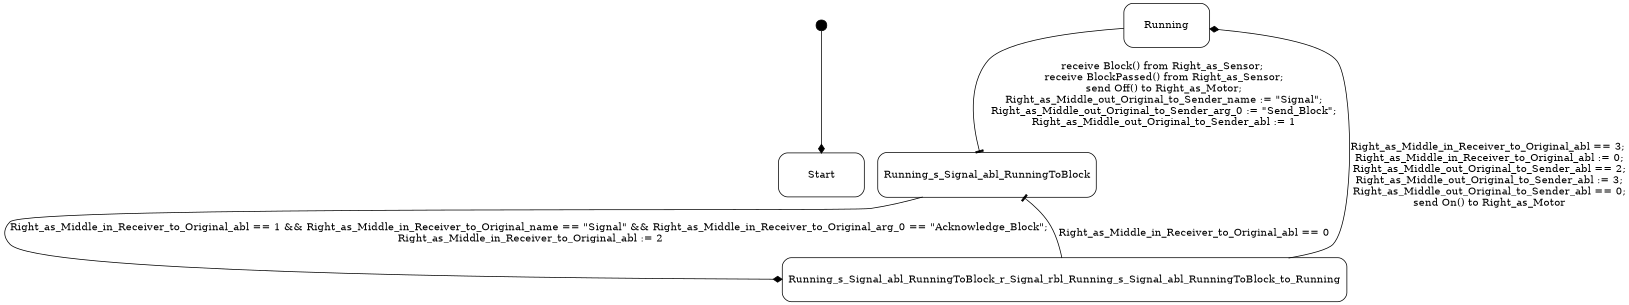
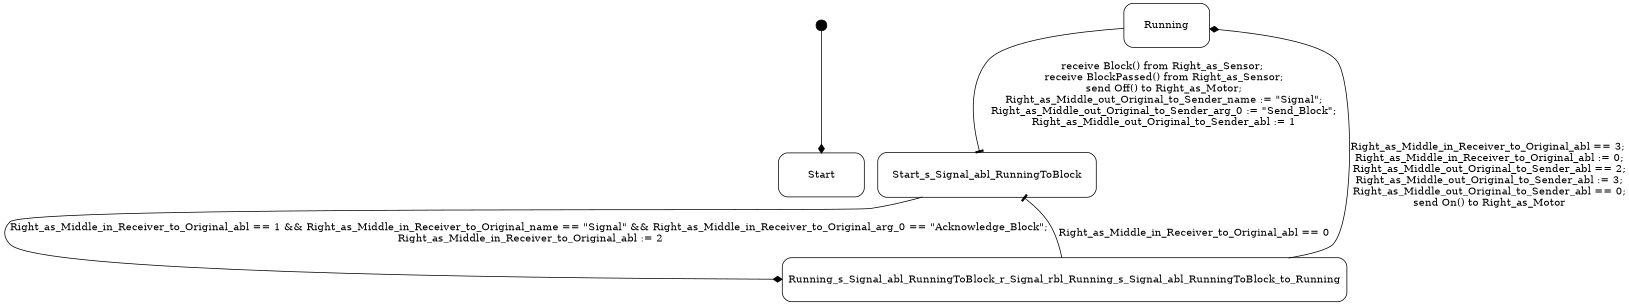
node "Running_s_Signal_abl_RunningToBlock": label "Running_s_Signal_abl_RunningToBlock" -> "Start_s_Signal_abl_RunningToBlock"
